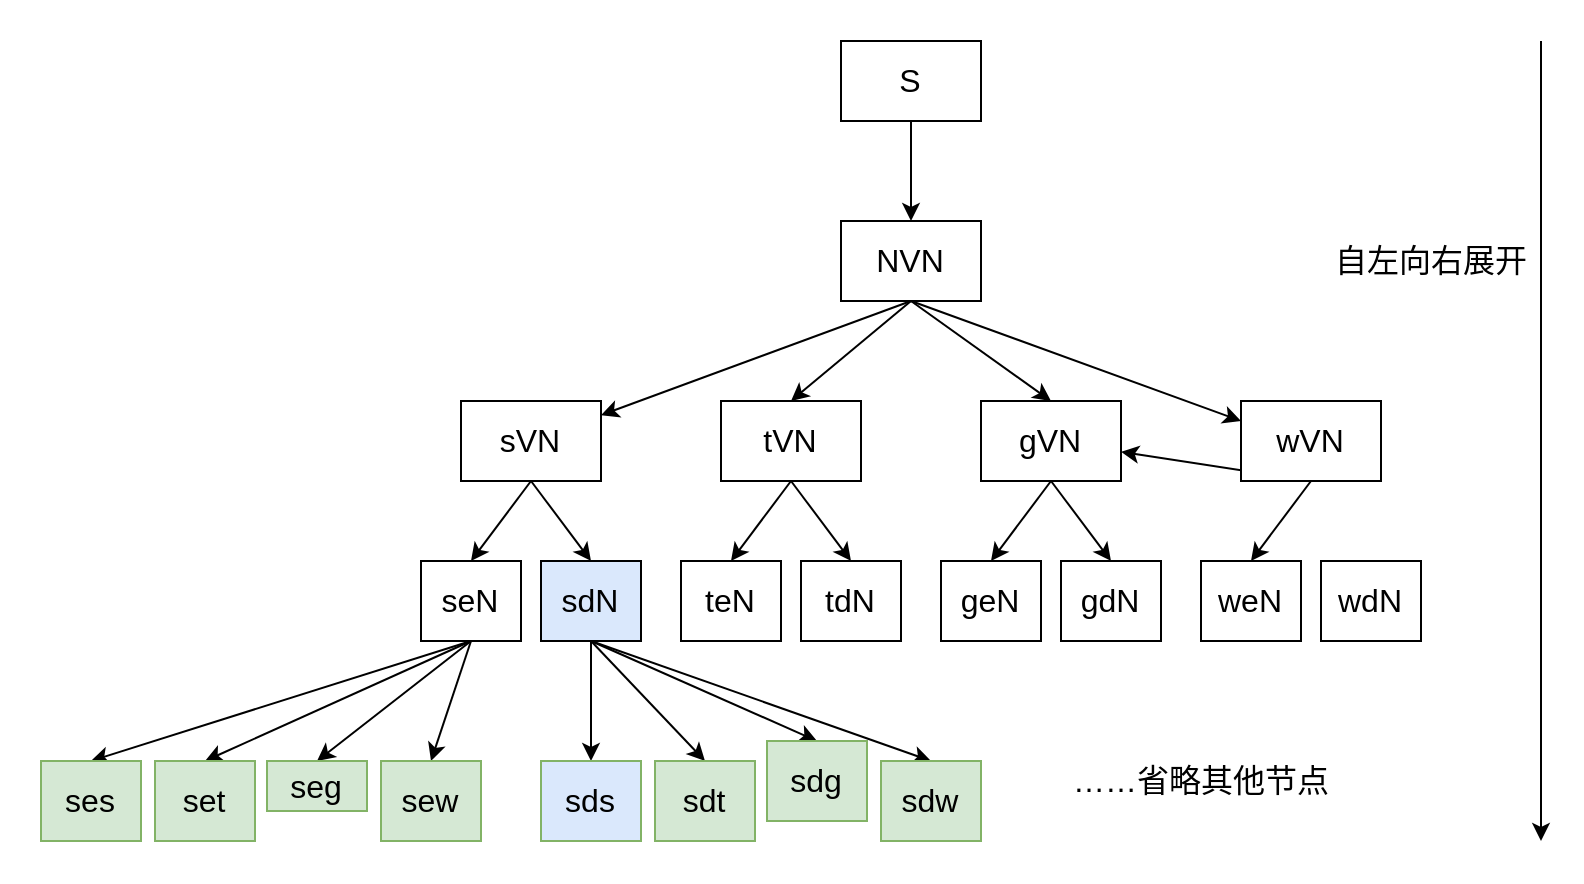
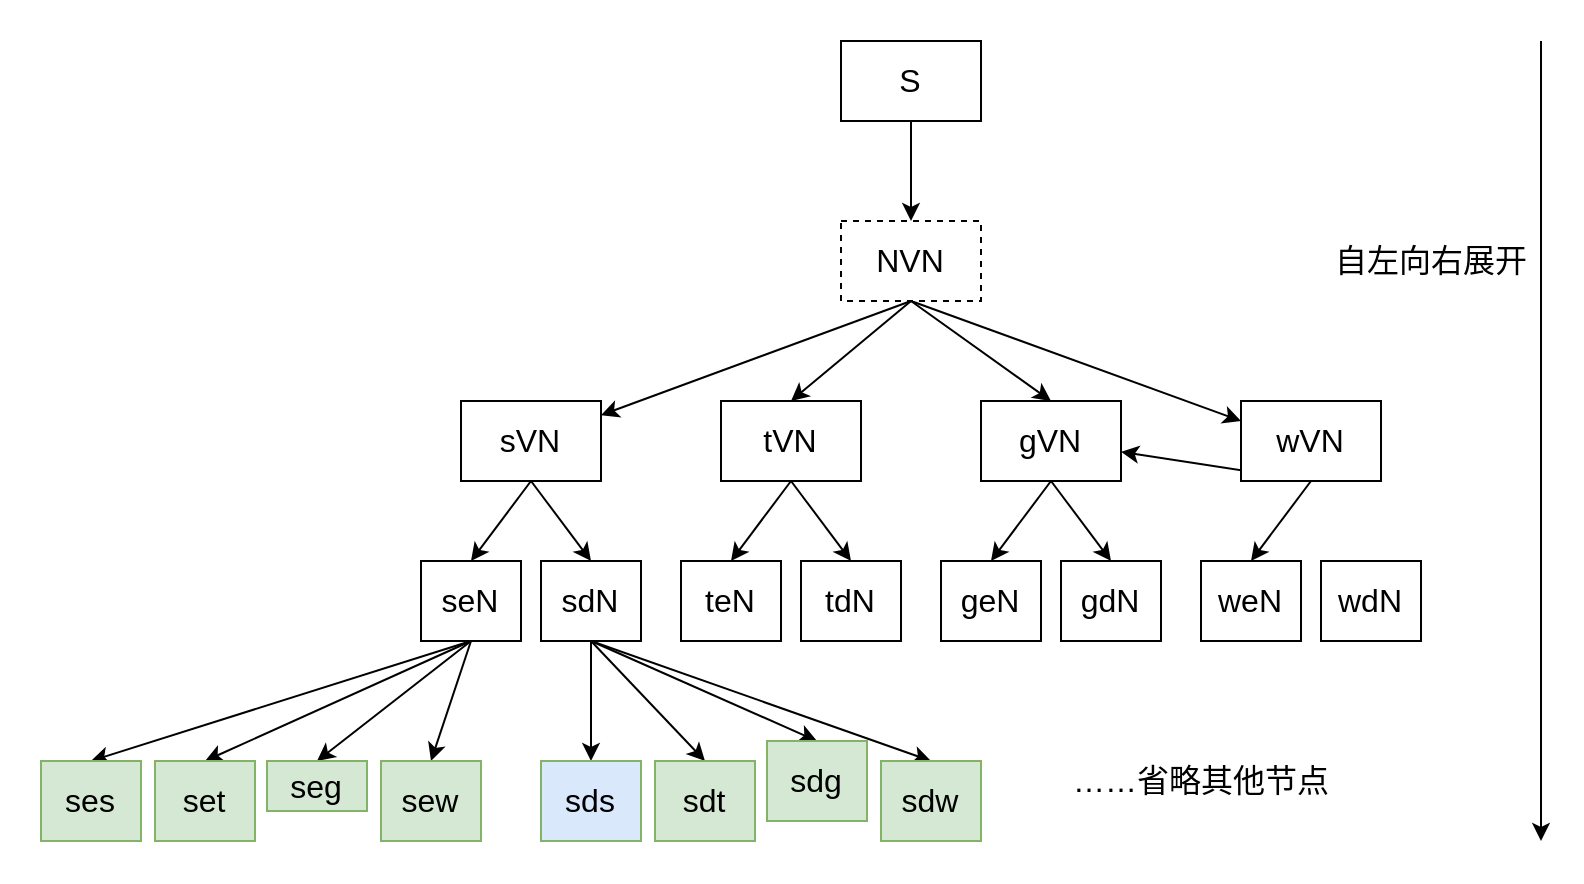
node "NVN": style solid -> dashed
node "sdN": fillcolor #dae8fc -> #ffffff
